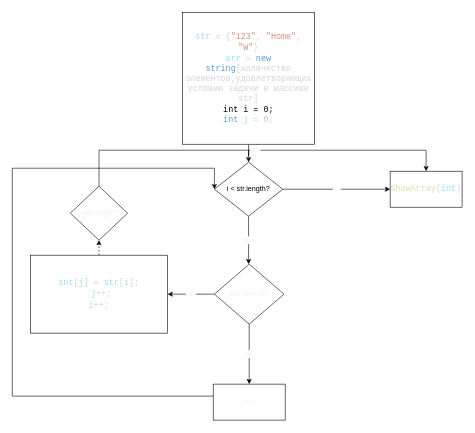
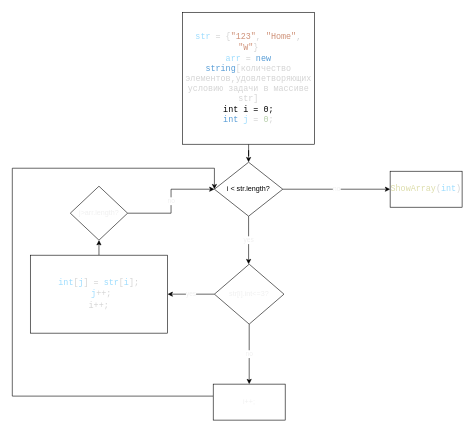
edge "j>arr.length?" -> "ShowArray(int)": removed, label "yes"
edge "j>arr.length?" -> "i < str.length?": added, label "no"
edge "int[j] = str[i]; j++; i++;" -> "j>arr.length?": style dashed -> solid
